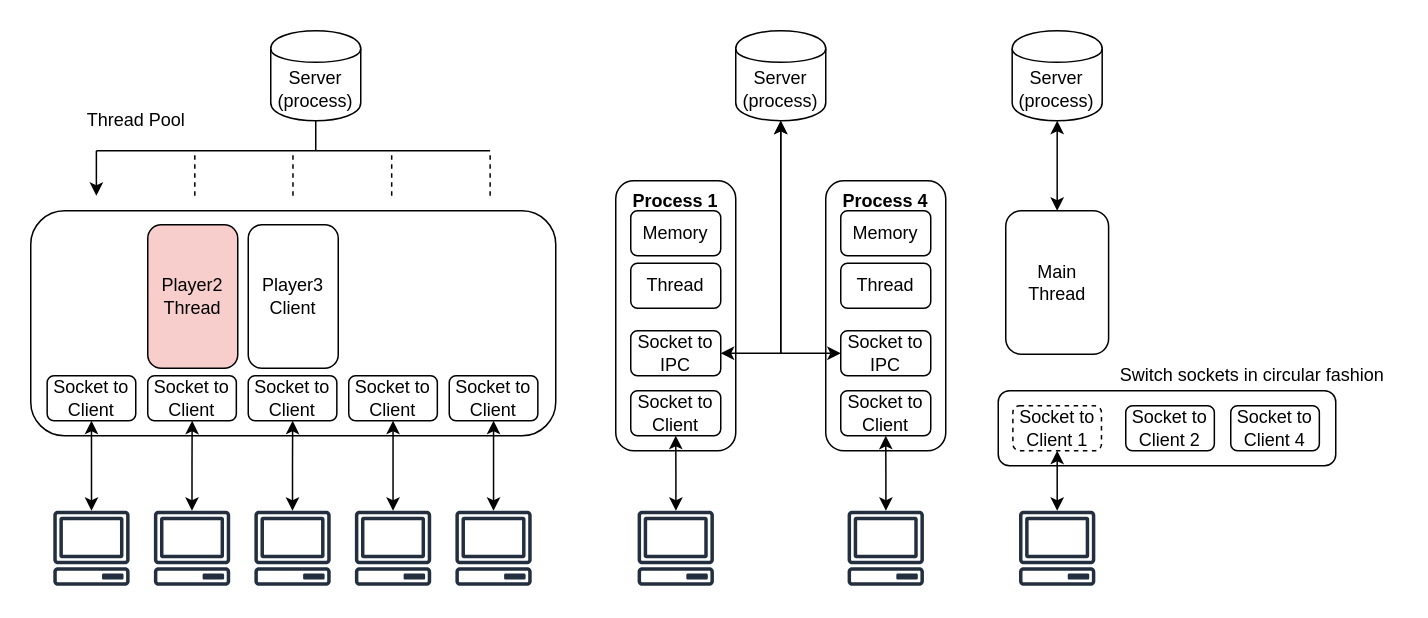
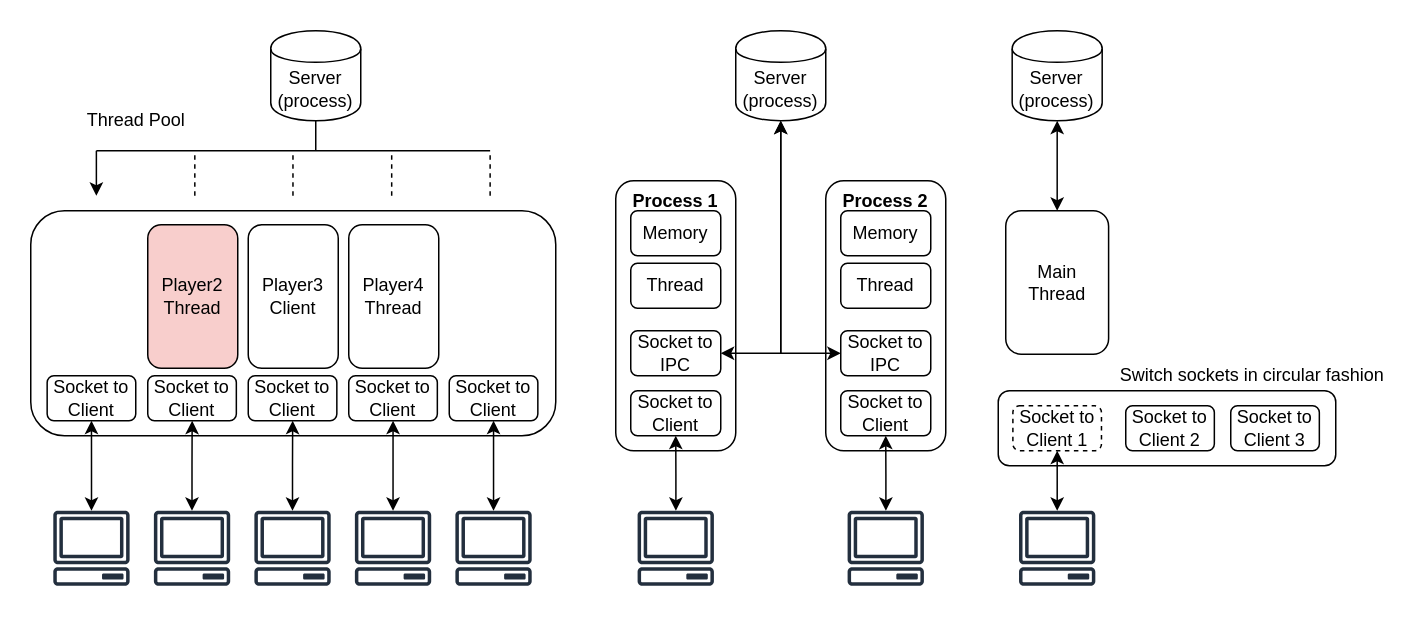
node "Process 4": label "Process 4" -> "Process 2"
node "Player4 Thread": added
node "Socket to Client 4": label "Socket to Client 4" -> "Socket to Client 3"
